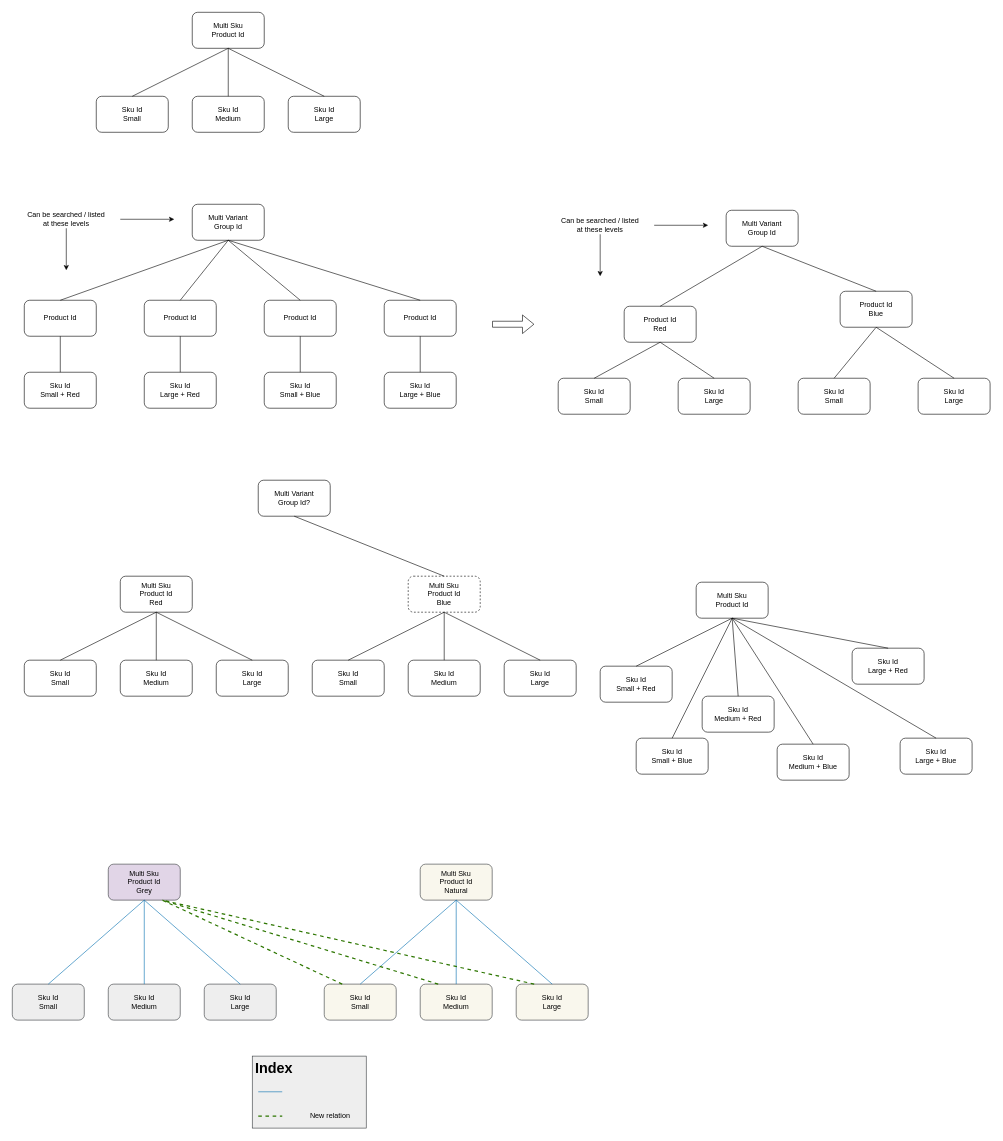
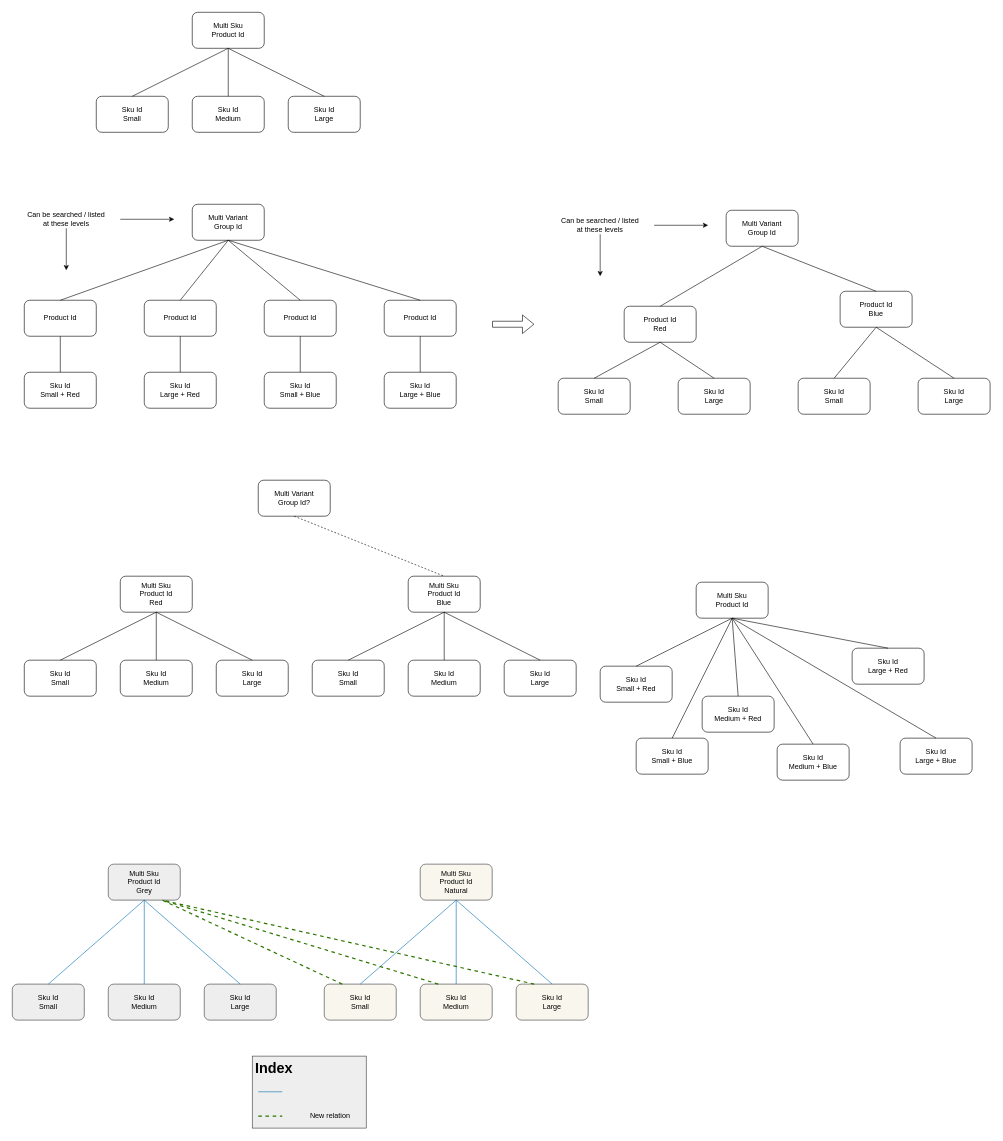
edge "Multi Variant Group Id?" -- "Multi Sku Product Id Blue": style solid -> dashed
node "Multi Sku Product Id Blue": style dashed -> solid
node "Multi Sku Product Id Grey": fillcolor #e1d5e7 -> #eeeeee
